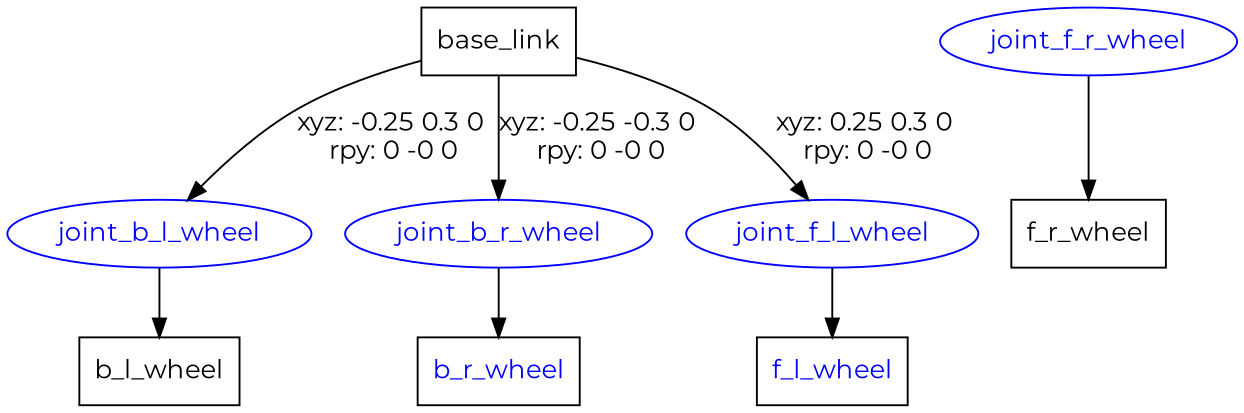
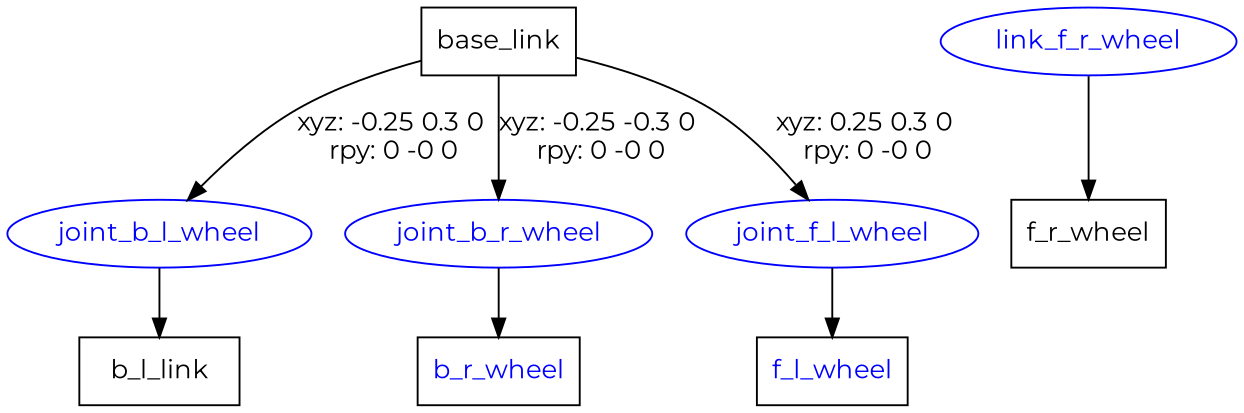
node "joint_f_r_wheel": label "joint_f_r_wheel" -> "link_f_r_wheel"
node "b_l_wheel": label "b_l_wheel" -> "b_l_link"
